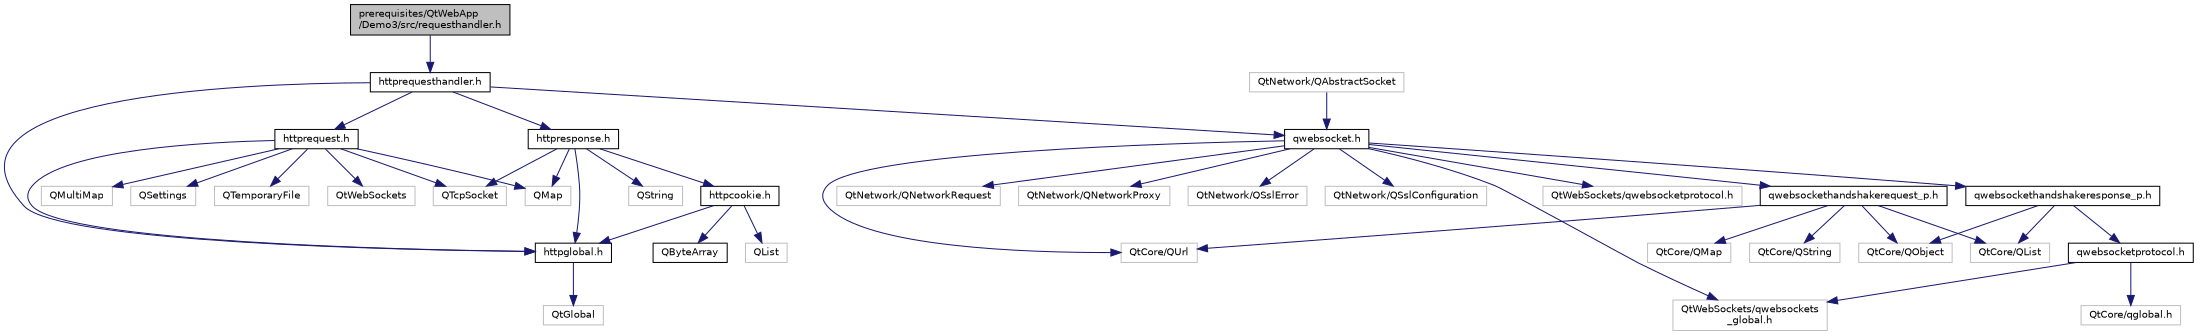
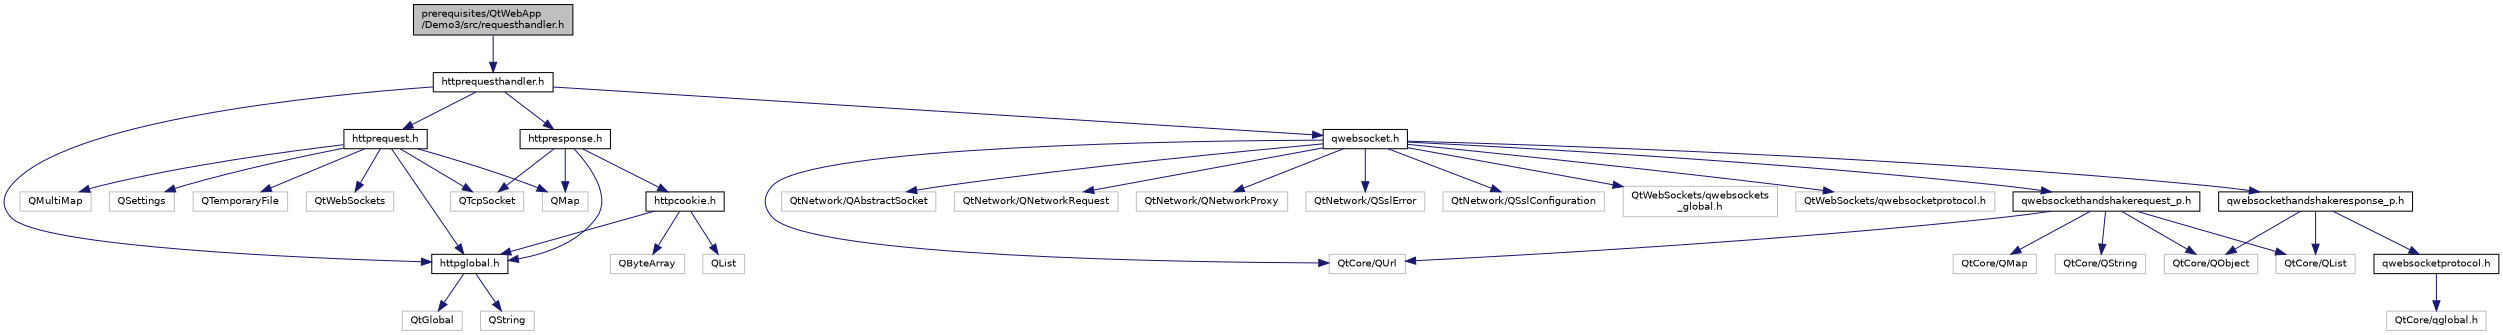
edge "QtNetwork/QAbstractSocket" -> "qwebsocket.h": reversed
edge "httpresponse.h" -> "QString": now "httpglobal.h" -> "QString"
node "QByteArray": color black -> grey75
edge "qwebsocketprotocol.h" -> "QtWebSockets/qwebsockets _global.h": removed
